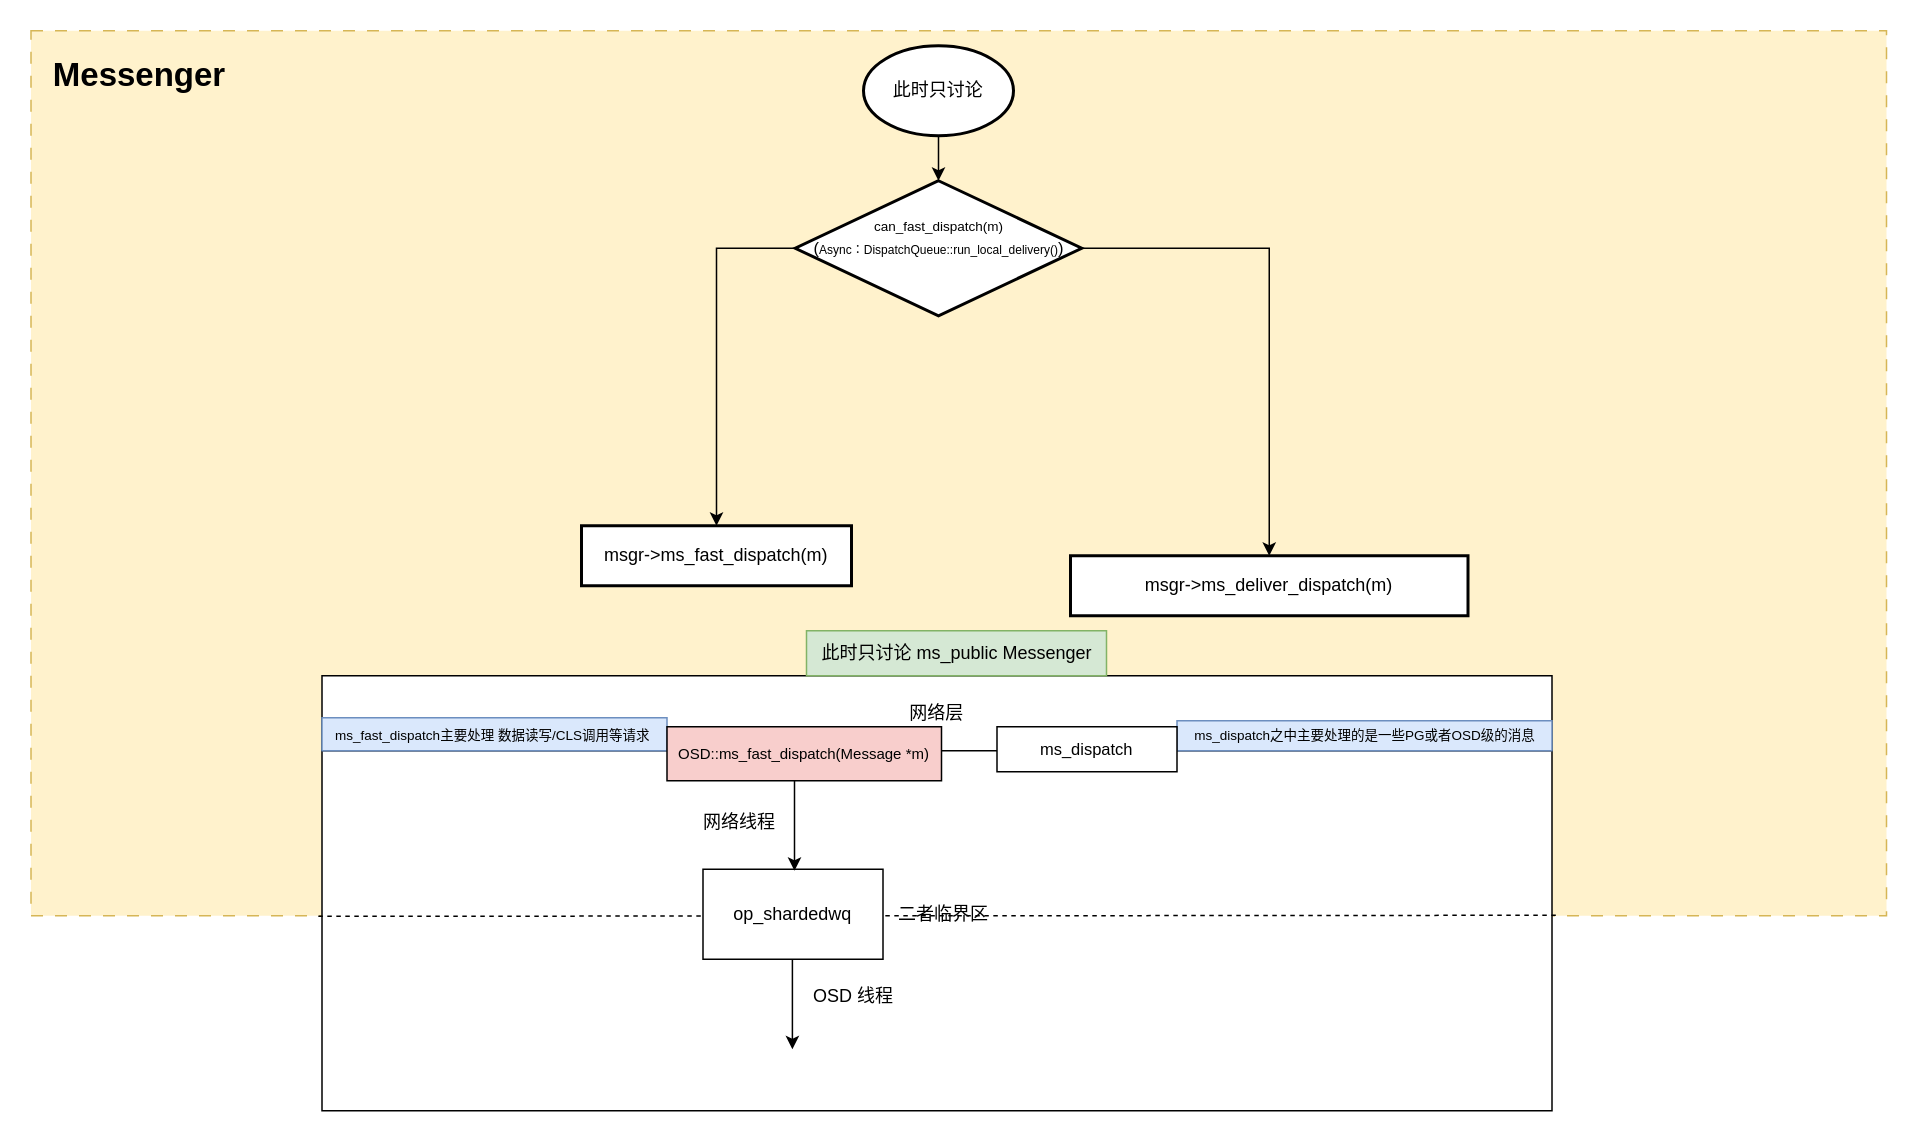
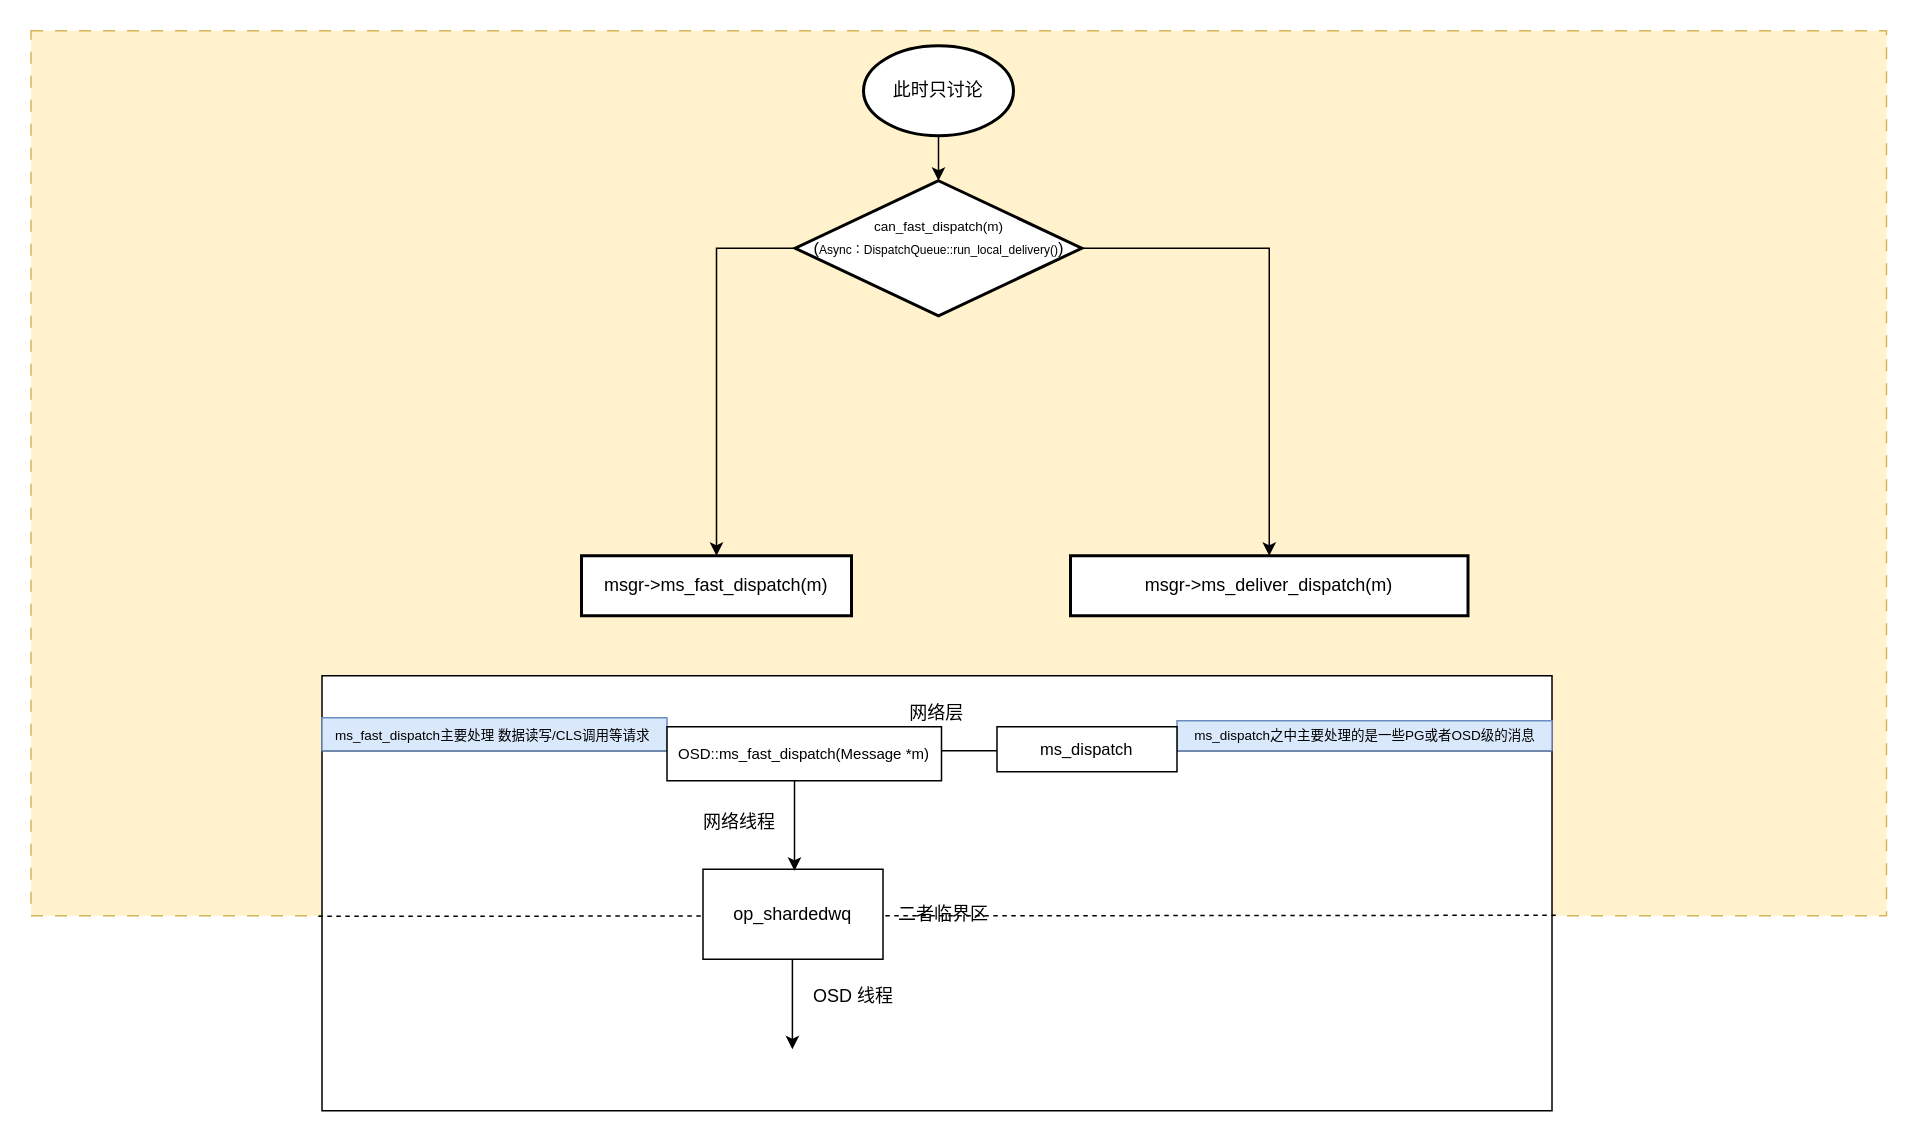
node "Messenger": removed
node "msgr->ms_fast_dispatch(m)": moved (716, 556) -> (716, 586)
node "此时只讨论 ms_public Messenger": removed
node "OSD::ms_fast_dispatch(Message *m)": fillcolor #f8cecc -> #ffffff
